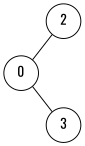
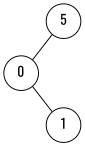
node "2": label "2" -> "5"
node "3": label "3" -> "1"
